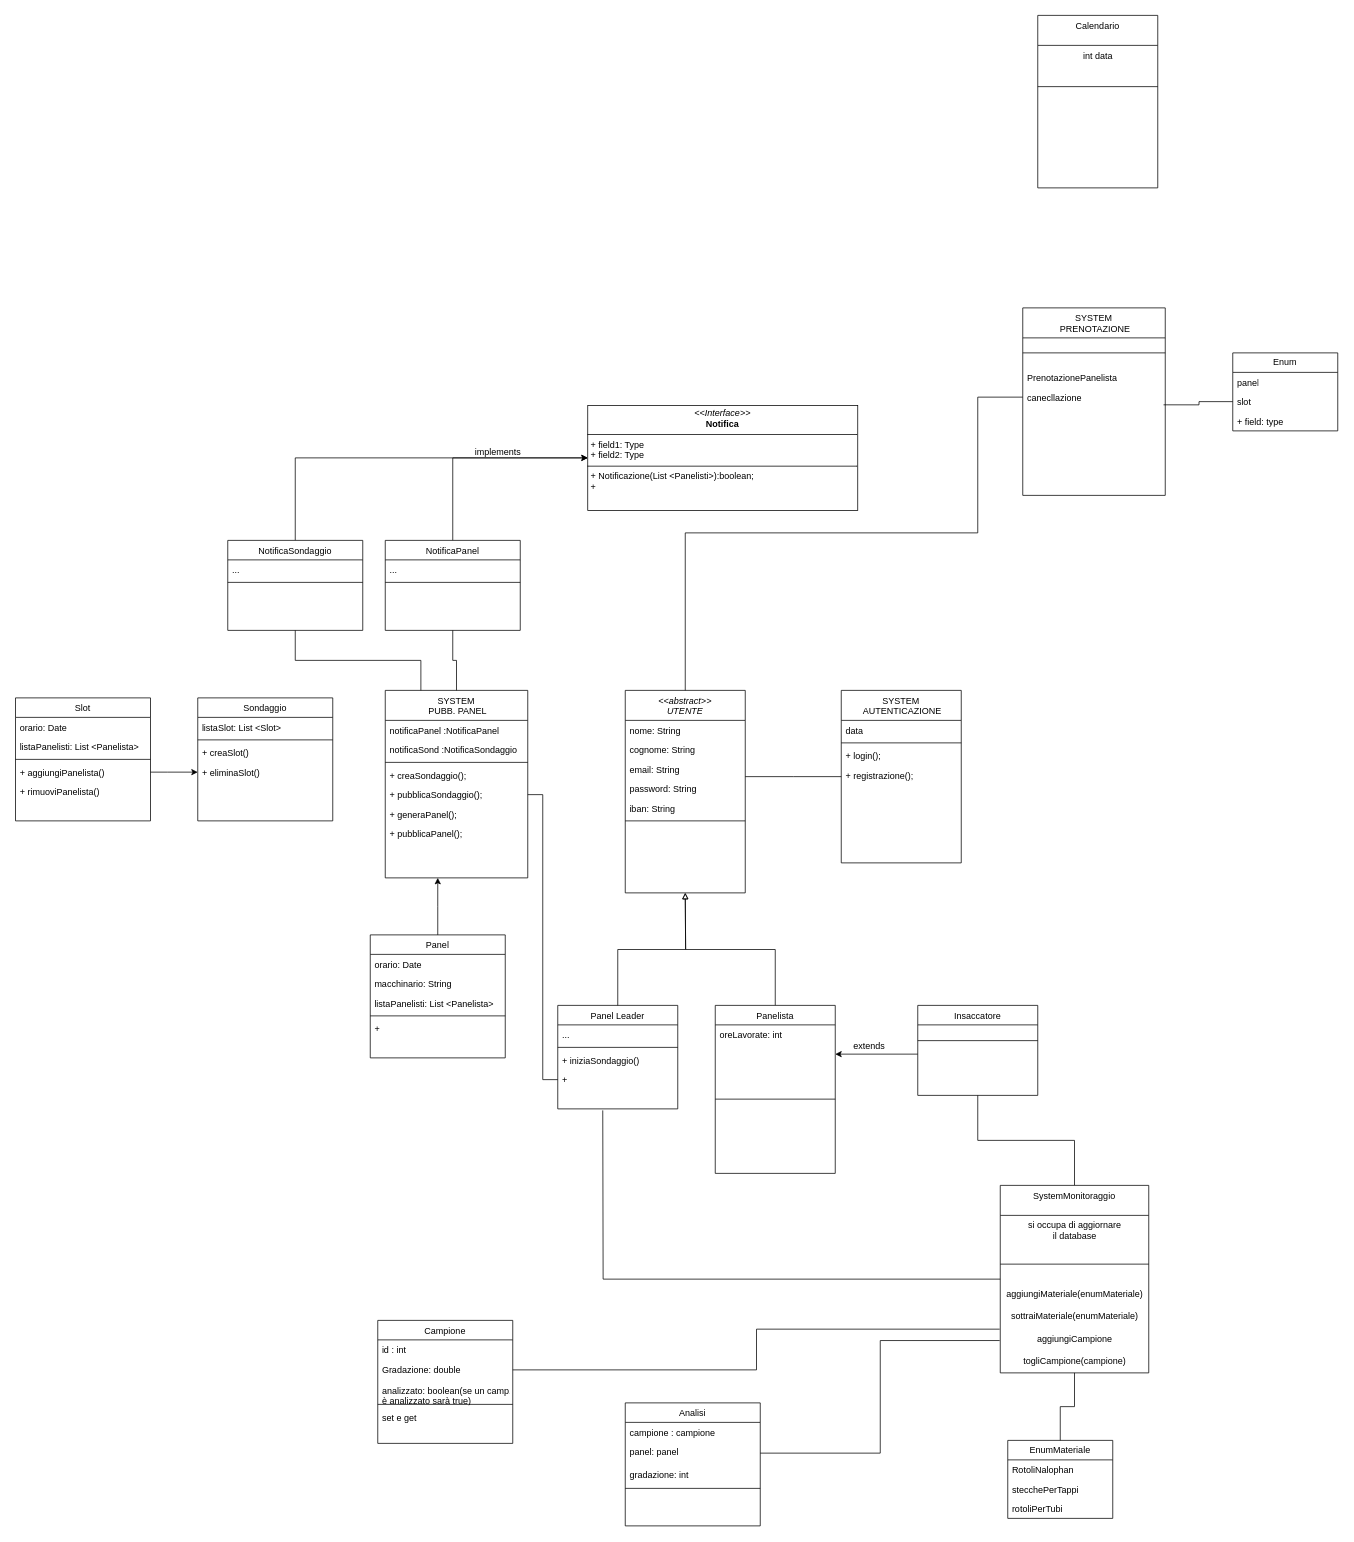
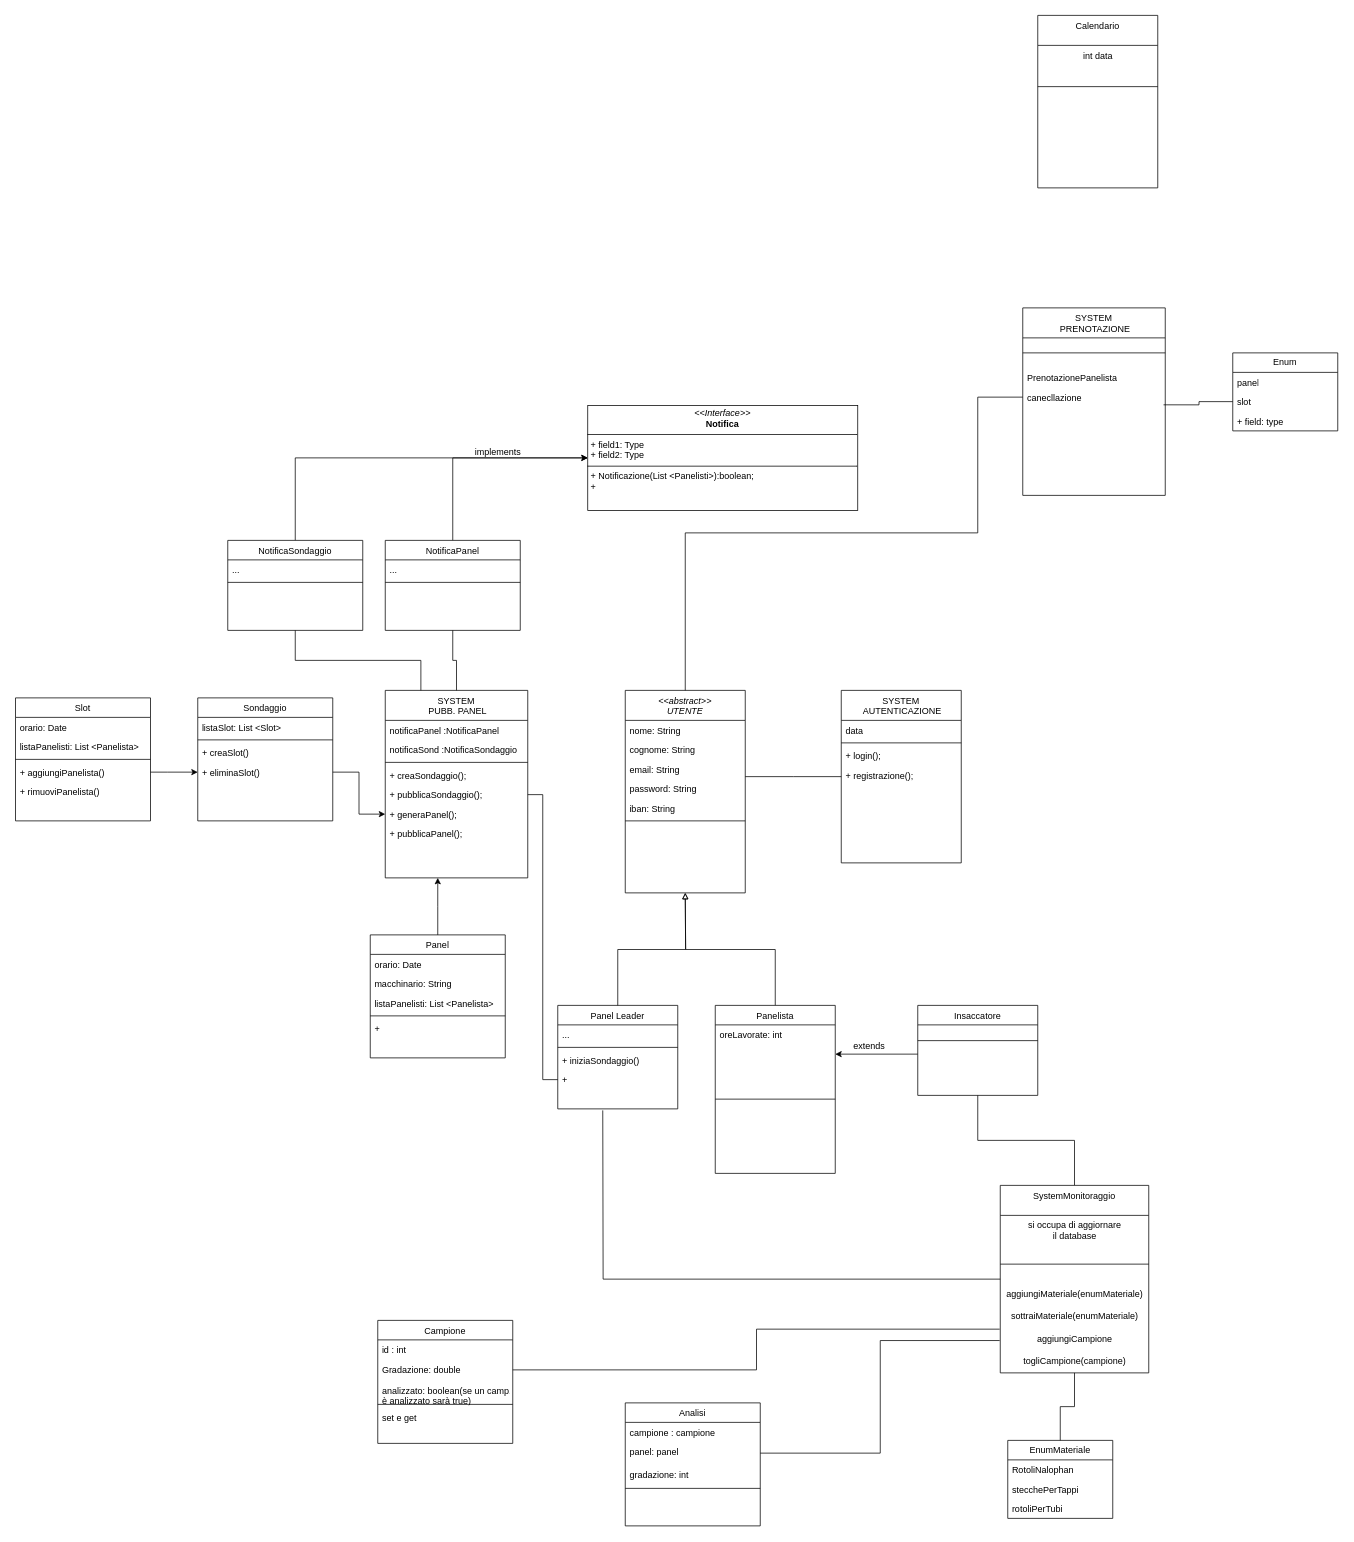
edge "+ eliminaSlot()" -> "+ generaPanel();": added
